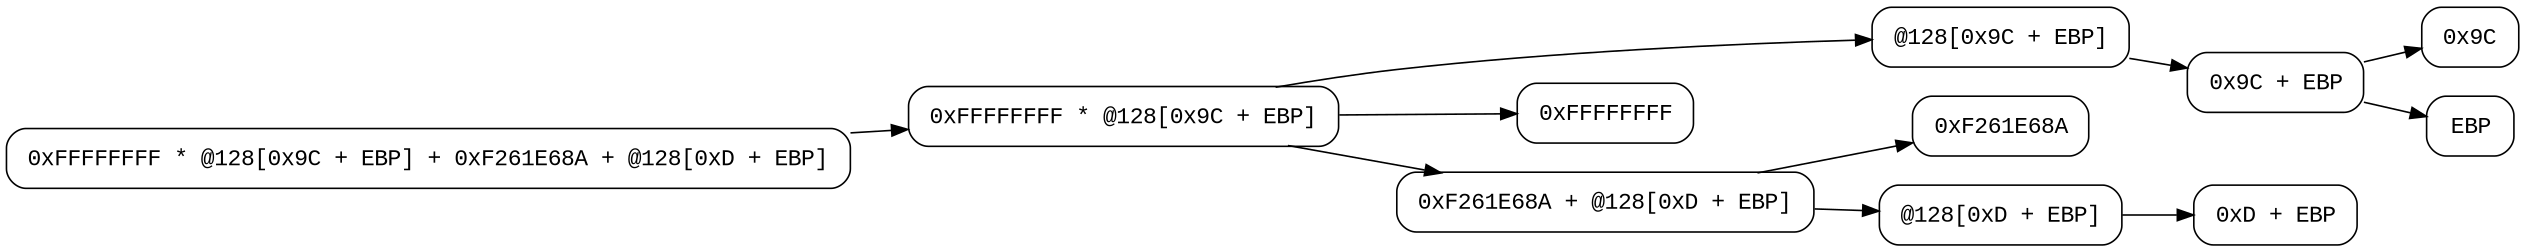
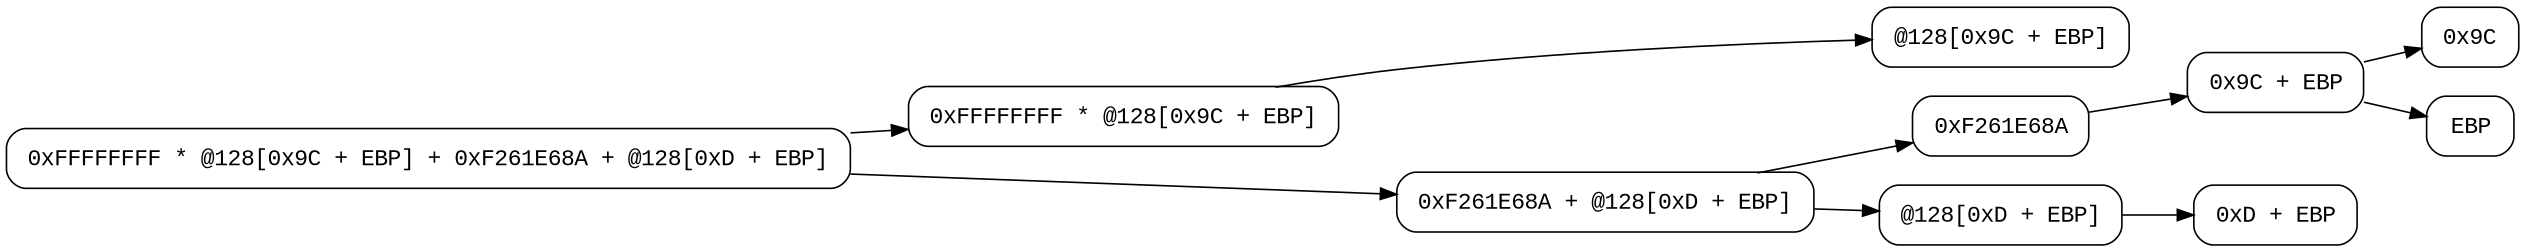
edge "@128[0x9C + EBP]" -> "0x9C + EBP": now "0xF261E68A" -> "0x9C + EBP"
node "0xFFFFFFFF": removed
edge "0xFFFFFFFF * @128[0x9C + EBP]" -> "0xF261E68A + @128[0xD + EBP]": now "0xFFFFFFFF * @128[0x9C + EBP] + 0xF261E68A + @128[0xD + EBP]" -> "0xF261E68A + @128[0xD + EBP]"
